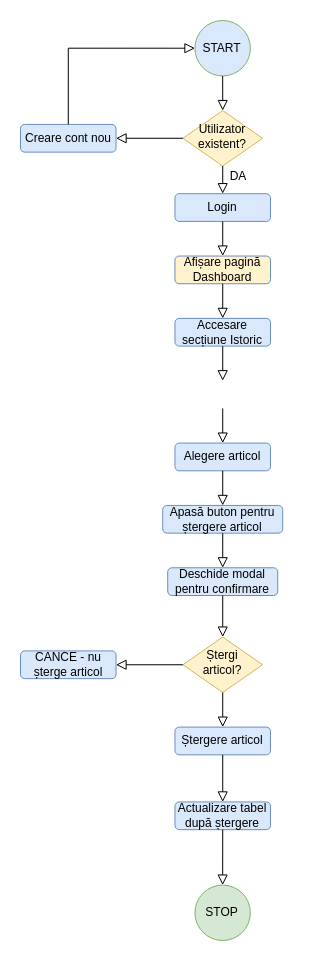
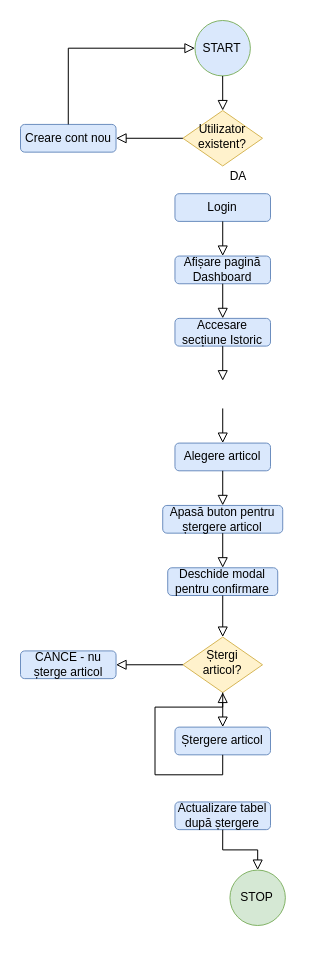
edge "Utilizator existent?" -> "Login": removed
node "Afișare pagină Dashboard": fillcolor #fff2cc -> #dae8fc
edge "Ștergere articol" -> "Actualizare tabel după ștergere": now "Ștergere articol" -> "Ștergi articol?"
node "STOP": moved (223, 913) -> (258, 898)
